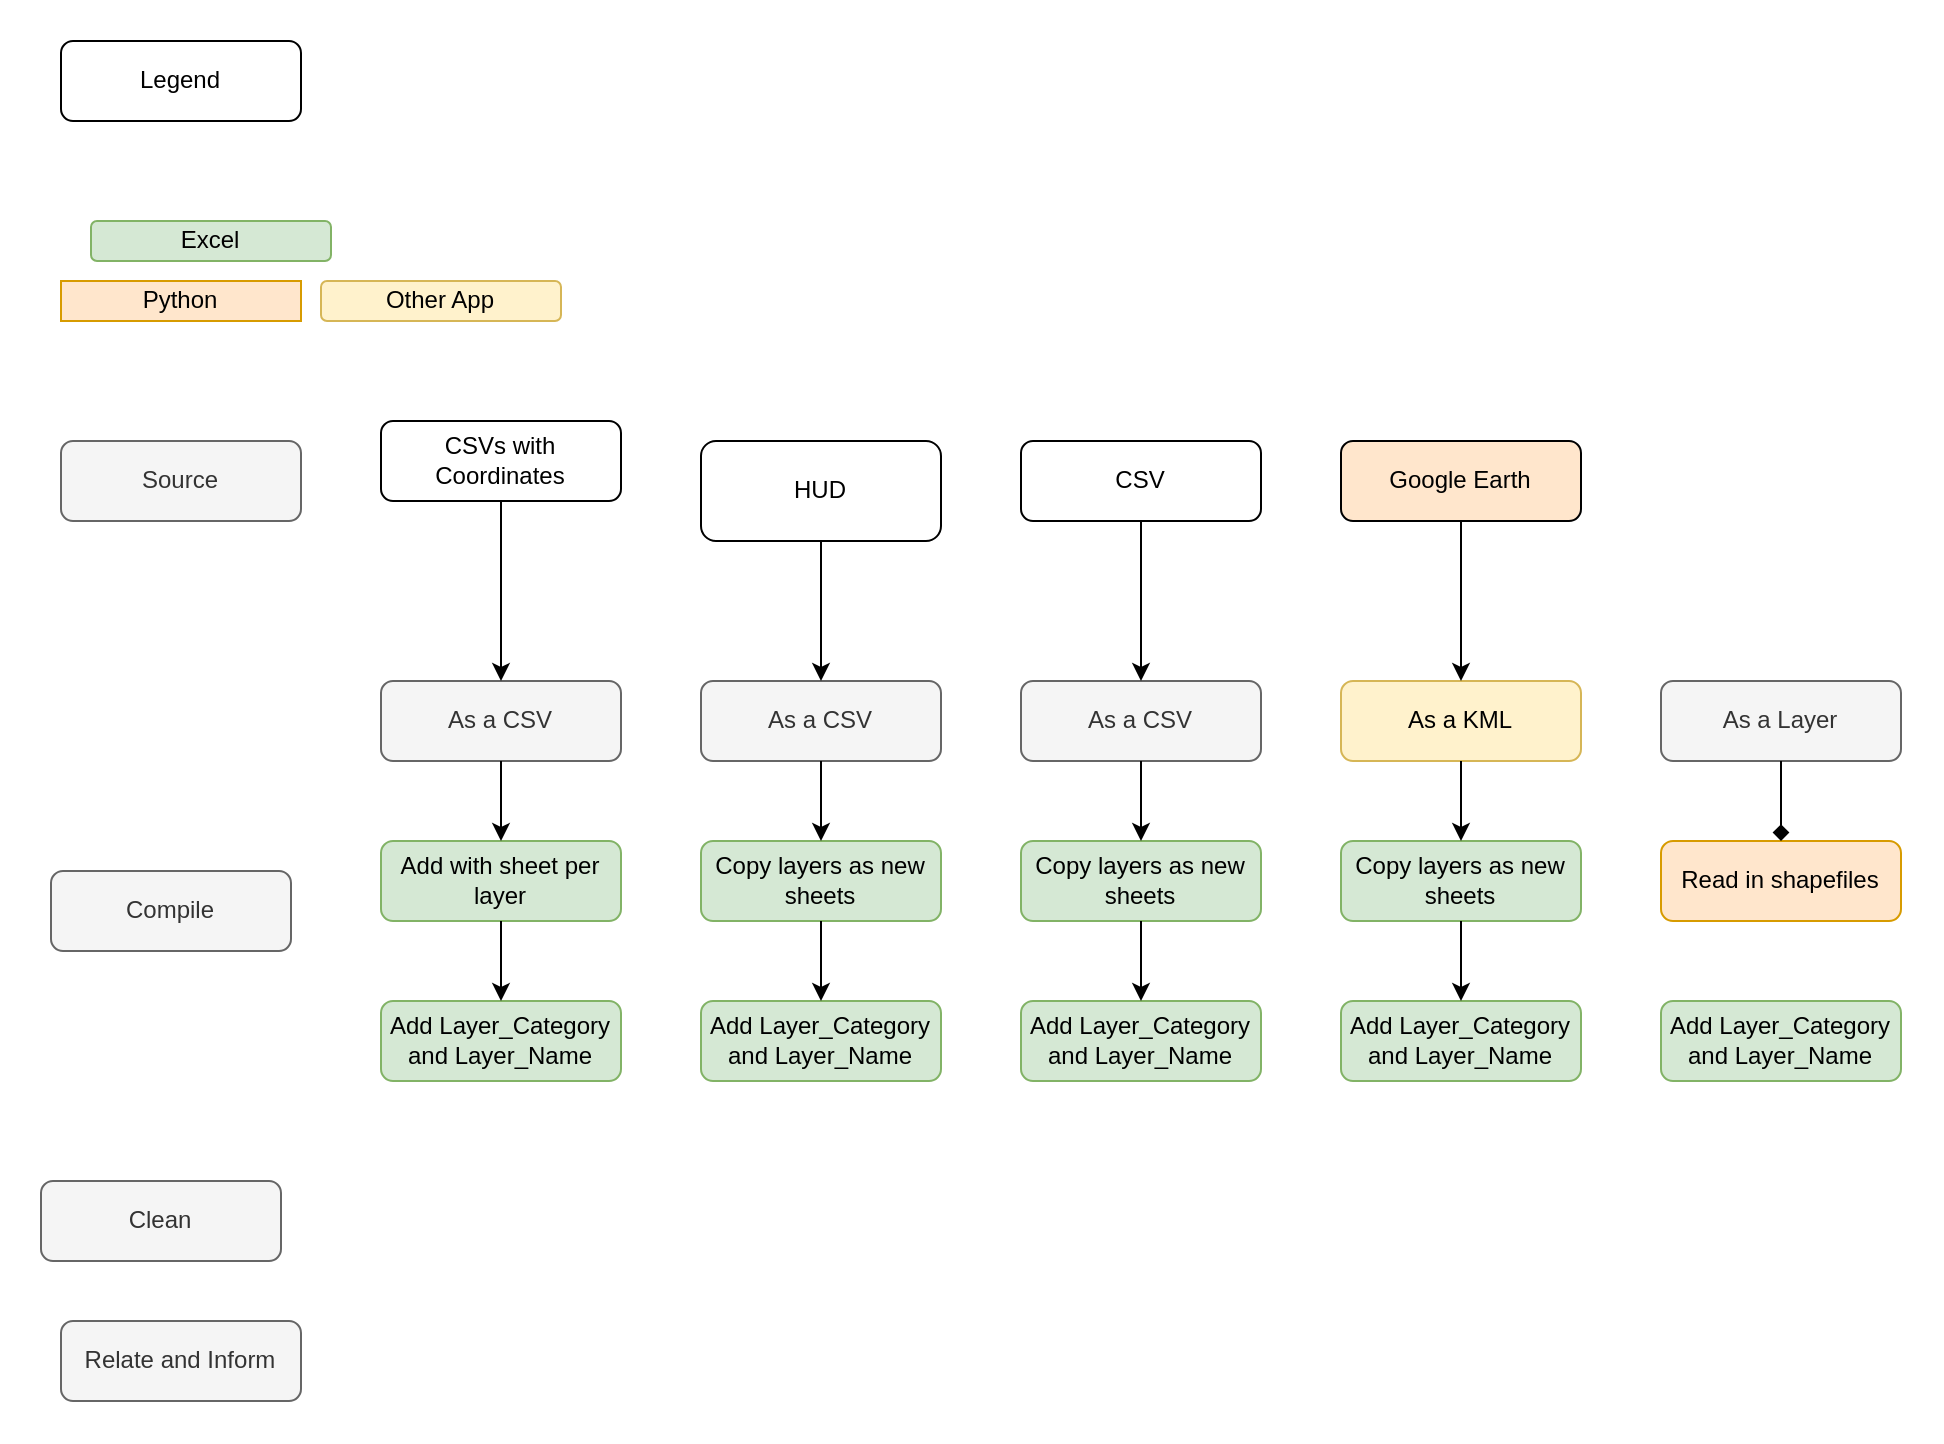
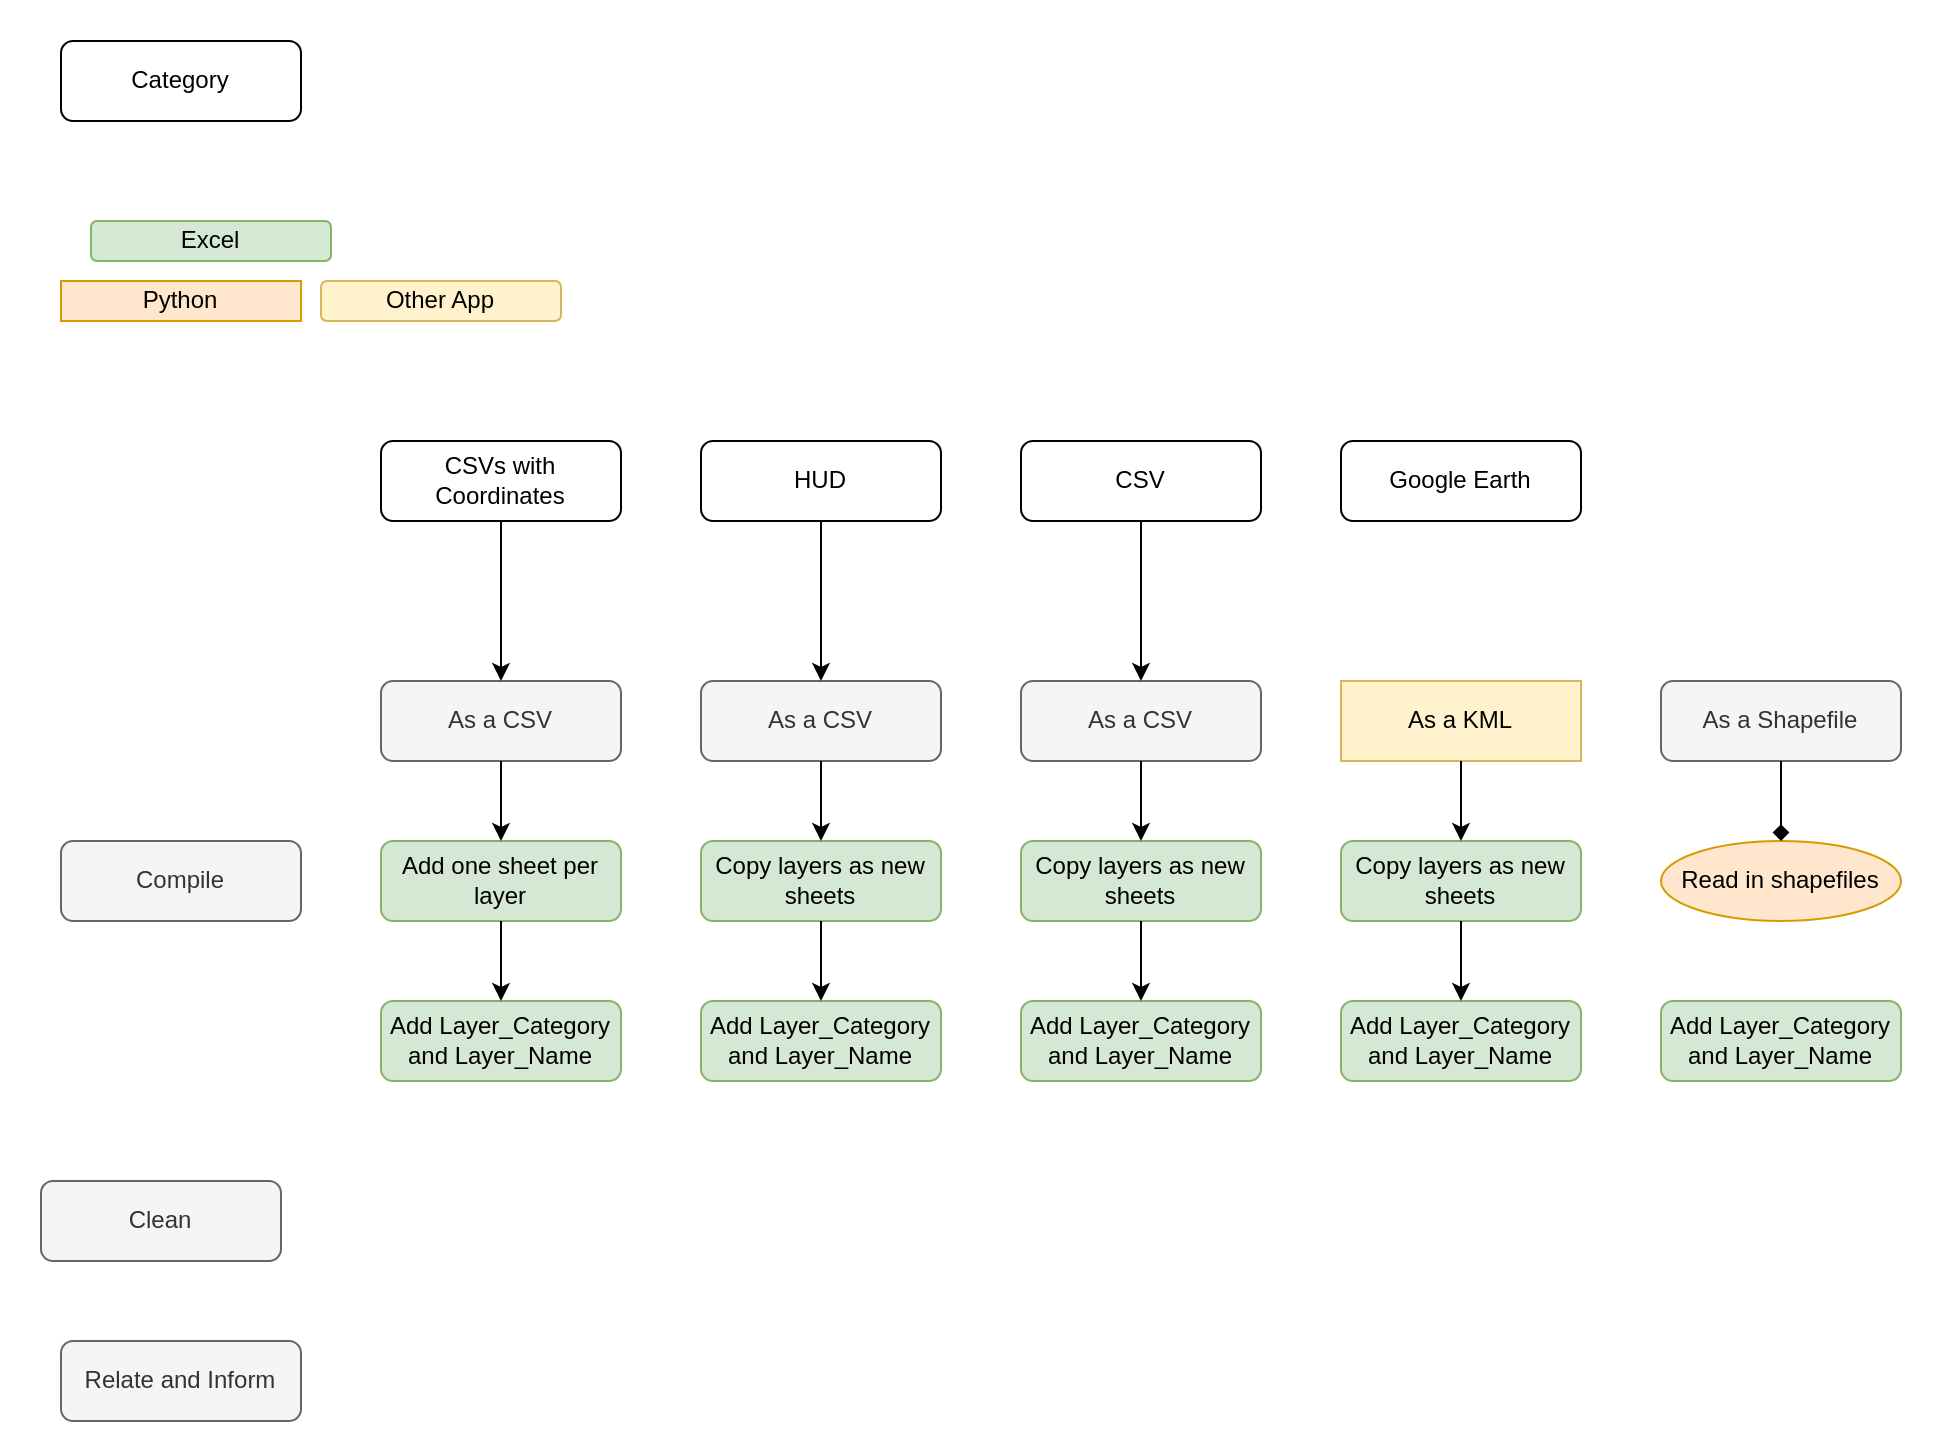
node "Legend": label "Legend" -> "Category"
node "CSVs with Coordinates": moved (501, 461) -> (501, 481)
node "Source": removed
node "Google Earth": fillcolor #ffe6cc -> #ffffff
node "HUD": size 240x100 -> 240x80
edge "Google Earth" -> "As a KML": removed
node "As a KML": shape rounded rectangle -> rectangle
node "As a Layer": label "As a Layer" -> "As a Shapefile"
node "Add with sheet per layer": label "Add with sheet per layer" -> "Add one sheet per layer"
node "Read in shapefiles": shape rounded rectangle -> ellipse
node "Compile": moved (171, 911) -> (181, 881)
node "Relate and Inform": moved (181, 1361) -> (181, 1381)
